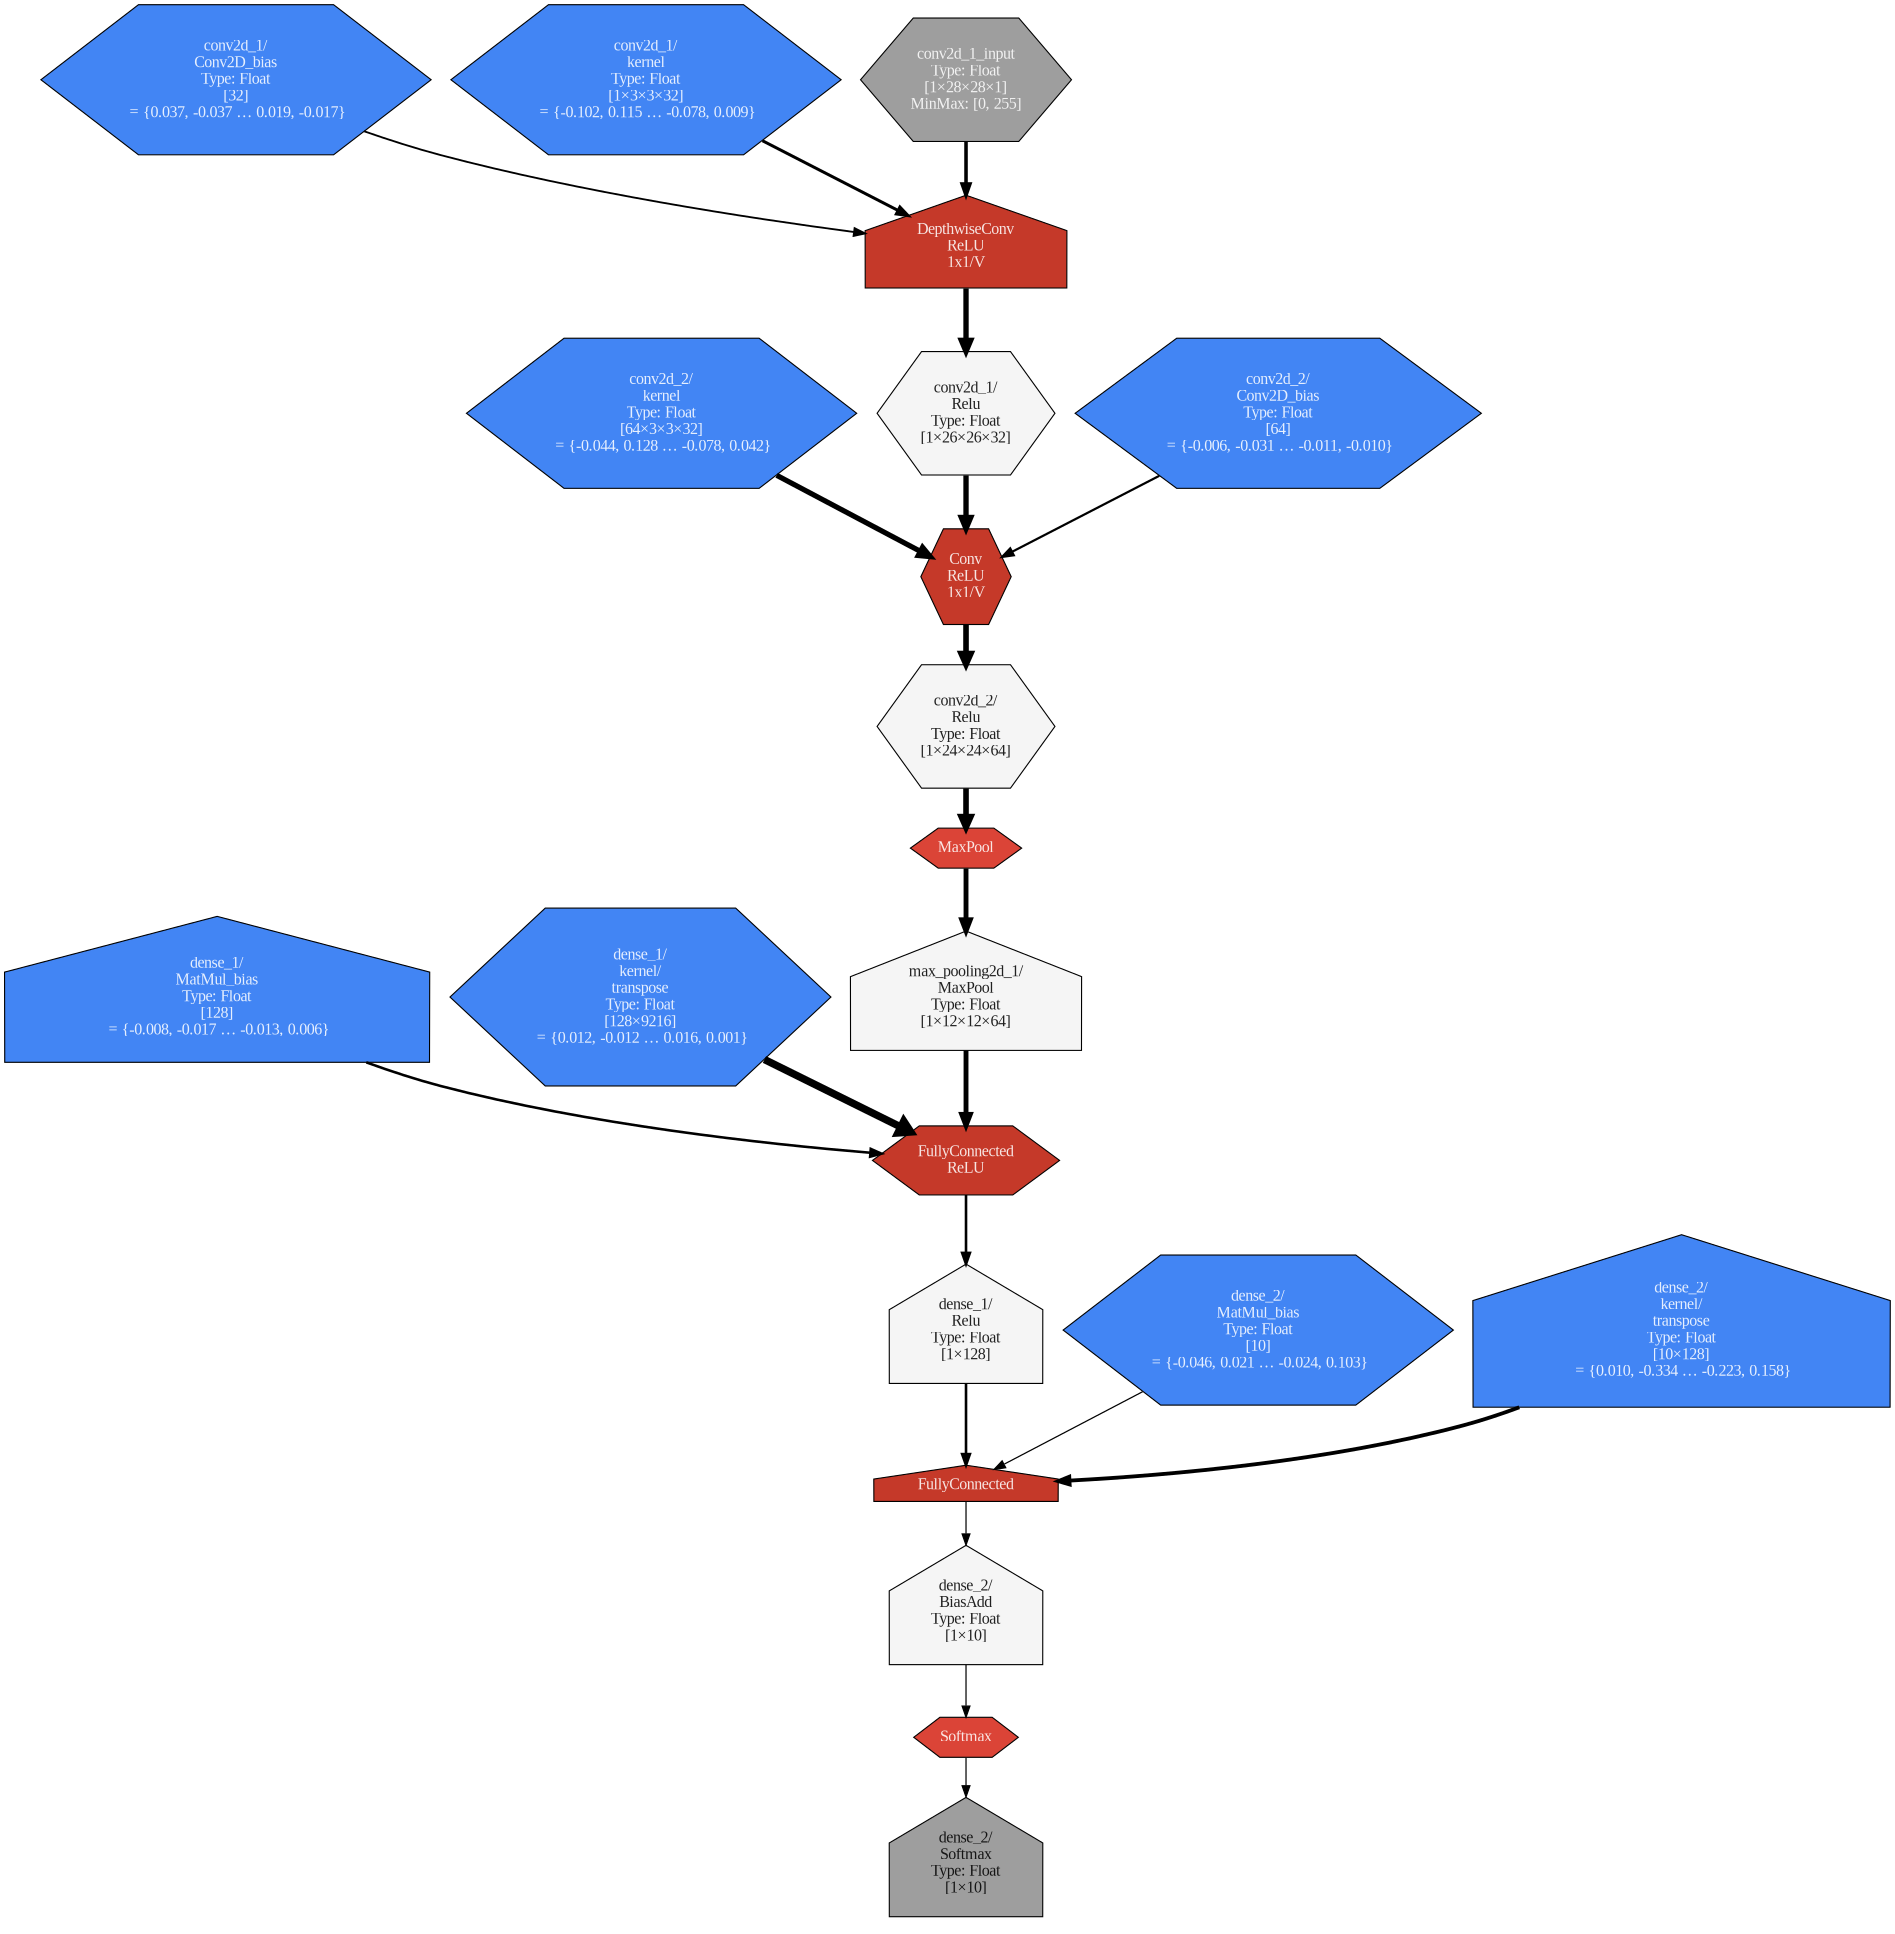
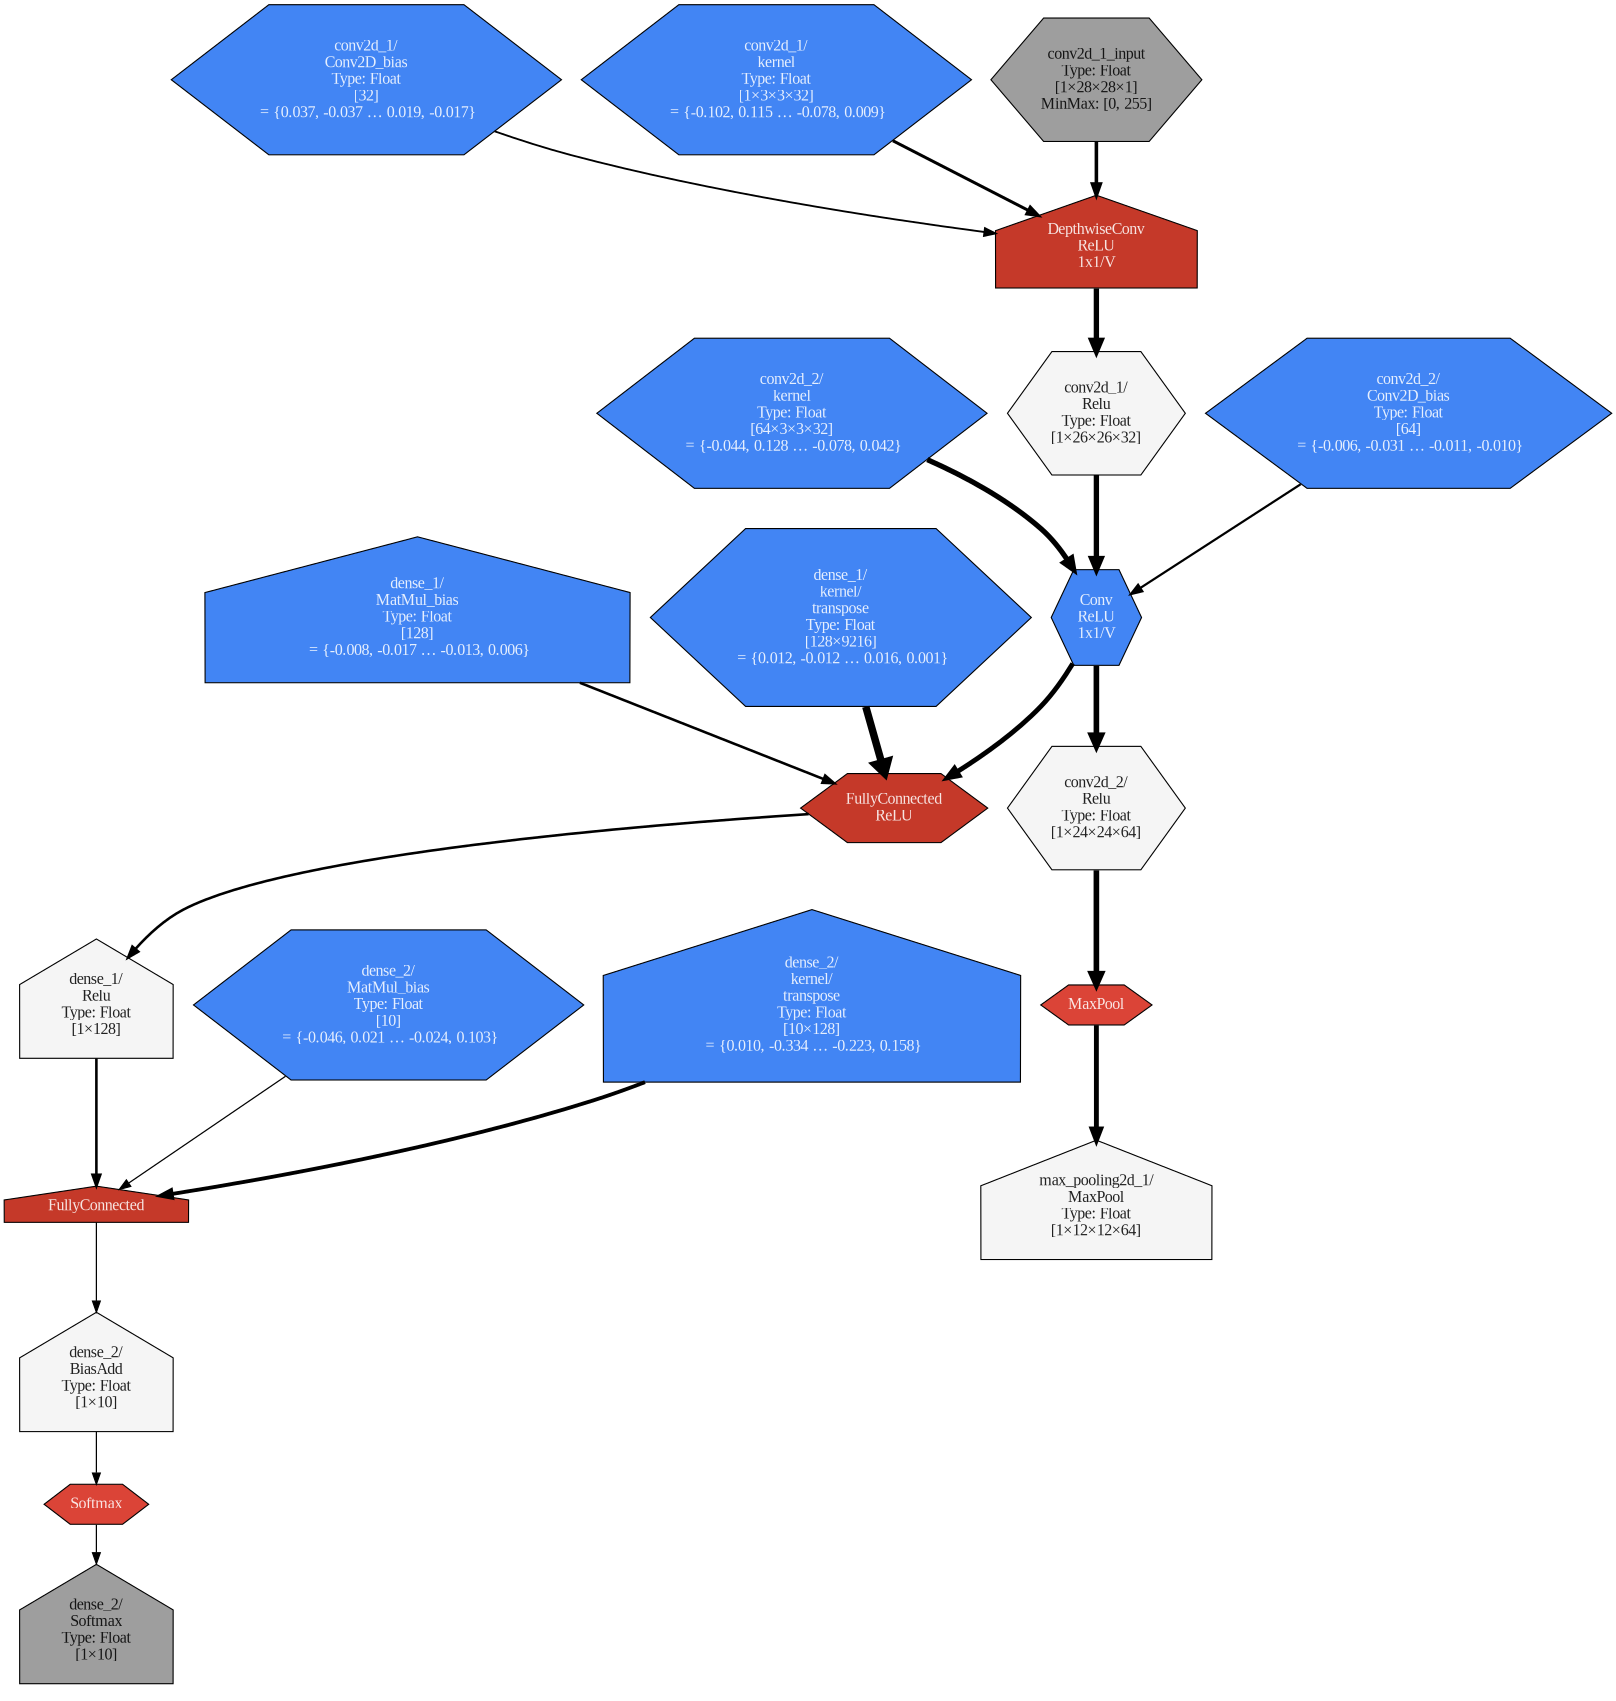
node "conv2d_1_input Type: Float [1×28×28×1] MinMax: [0, 255]": fontcolor #ffffffdd -> #000000dd
node "Conv ReLU 1x1/V": fillcolor #c53929 -> #4285f4
edge "max_pooling2d_1/ MaxPool Type: Float [1×12×12×64]" -> "FullyConnected ReLU": now "Conv ReLU 1x1/V" -> "FullyConnected ReLU"
